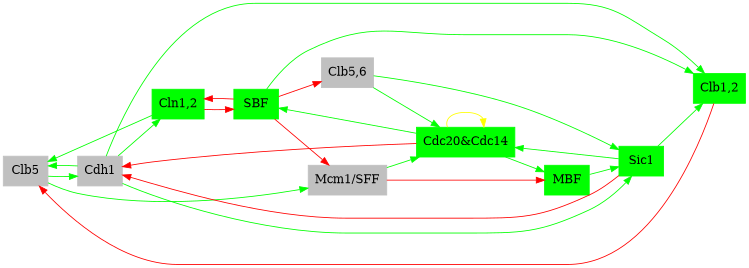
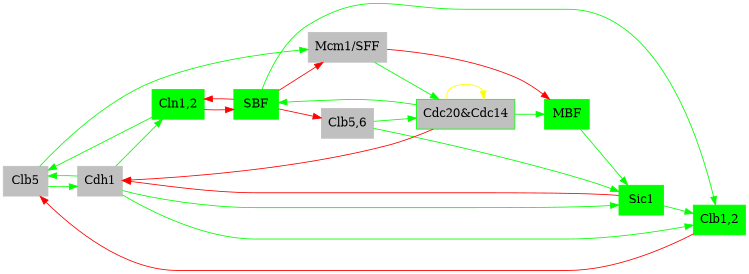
node "Cdc20&Cdc14": fillcolor green -> gray
edge "Sic1" -> "Cdc20&Cdc14": removed
